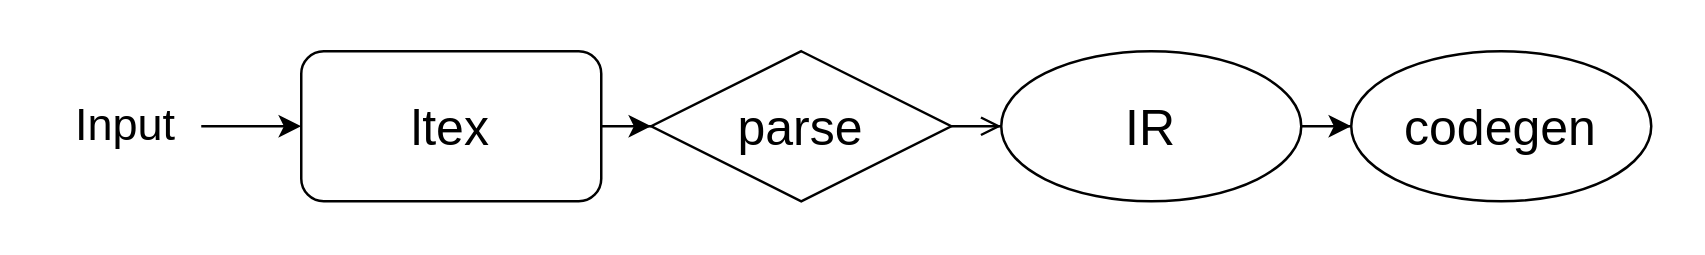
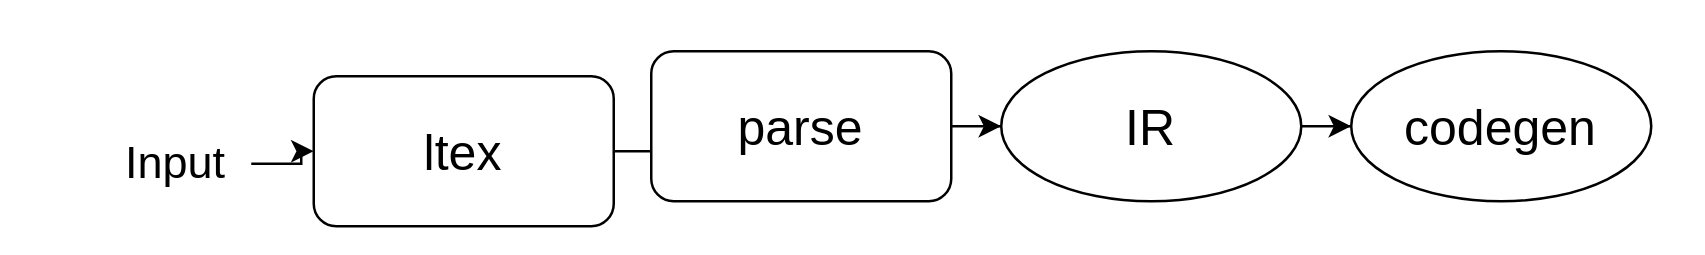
node "Input": moved (126, 126) -> (176, 164)
node "ltex": moved (451, 126) -> (464, 151)
node "parse": shape diamond -> rounded rectangle
edge "parse" -> "IR": arrowhead open -> classic
